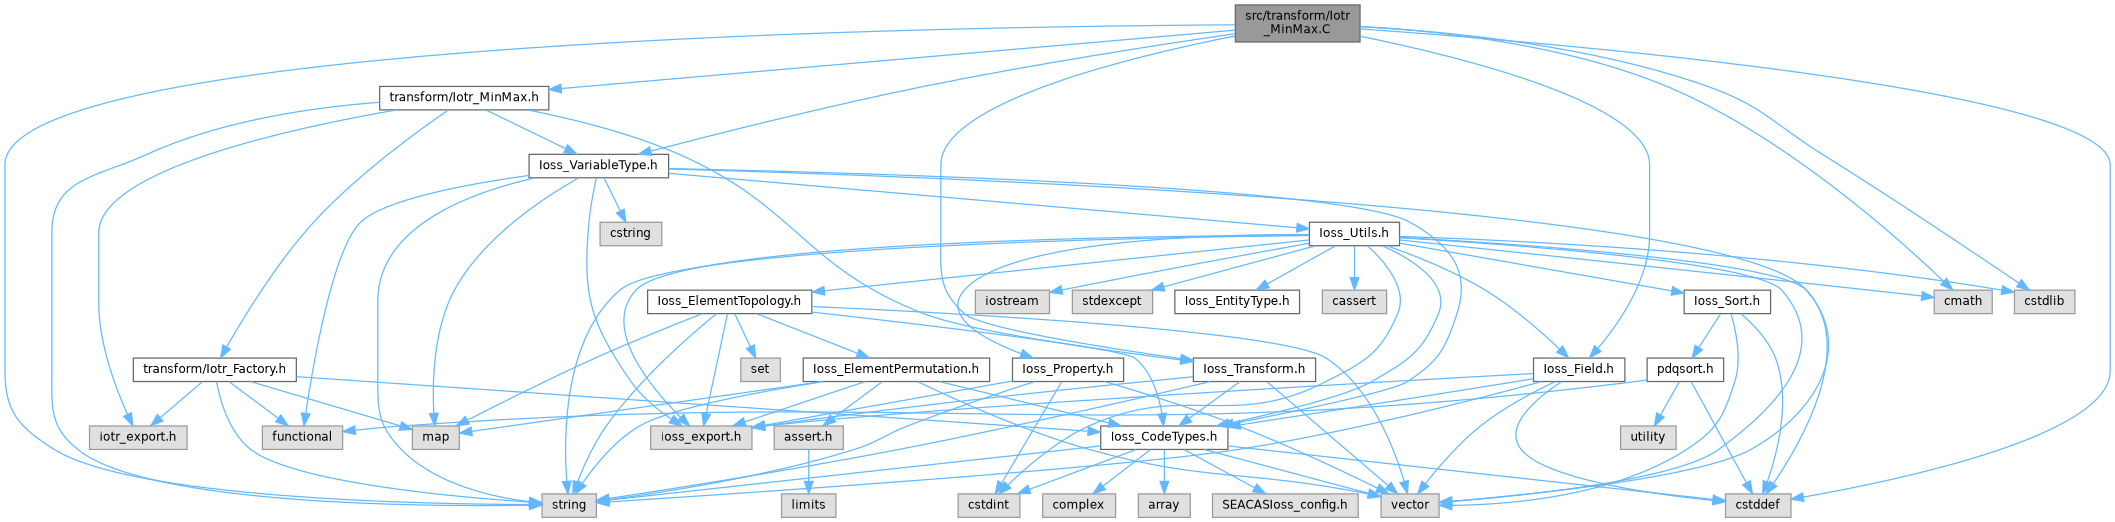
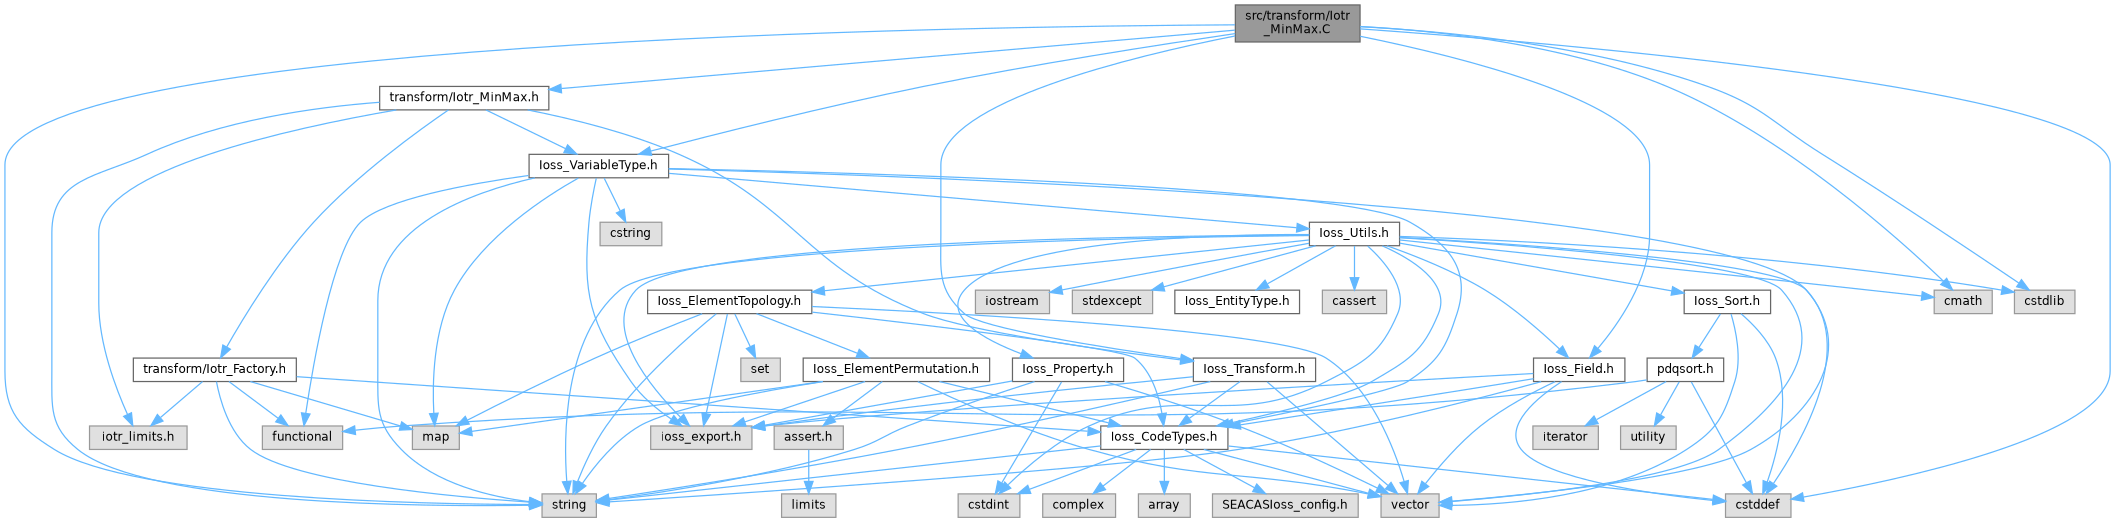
node "iotr_export.h": label "iotr_export.h" -> "iotr_limits.h"
node "iterator": added
